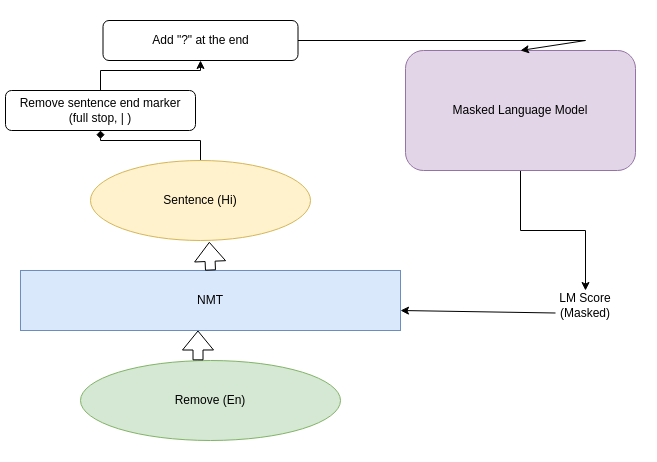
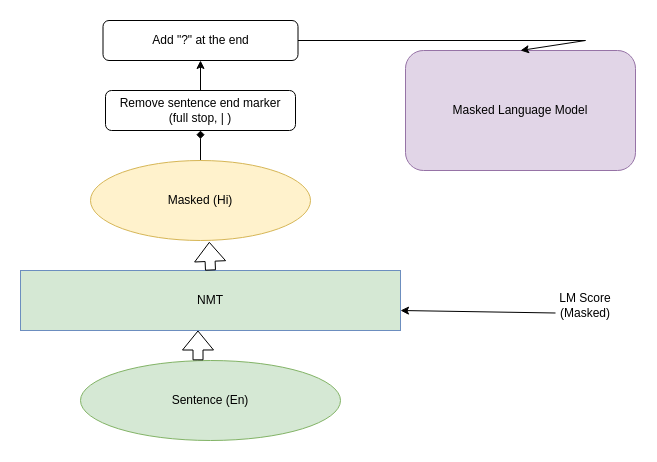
node "Remove sentence end marker (full stop, | )": moved (101, 111) -> (201, 111)
node "Sentence (Hi)": label "Sentence (Hi)" -> "Masked (Hi)"
edge "Masked Language Model" -> "LM Score (Masked)": removed
node "NMT": fillcolor #dae8fc -> #d5e8d4
node "Remove (En)": label "Remove (En)" -> "Sentence (En)"
